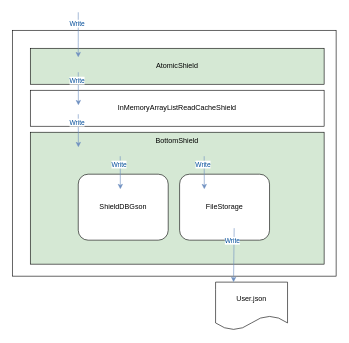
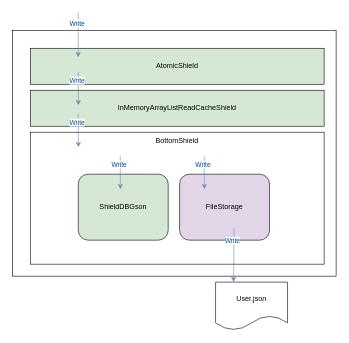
node "InMemoryArrayListReadCacheShield": fillcolor #ffffff -> #d5e8d4
node "BottomShield": fillcolor #d5e8d4 -> #ffffff
node "ShieldDBGson": fillcolor #ffffff -> #d5e8d4
node "FileStorage": fillcolor #ffffff -> #e1d5e7
